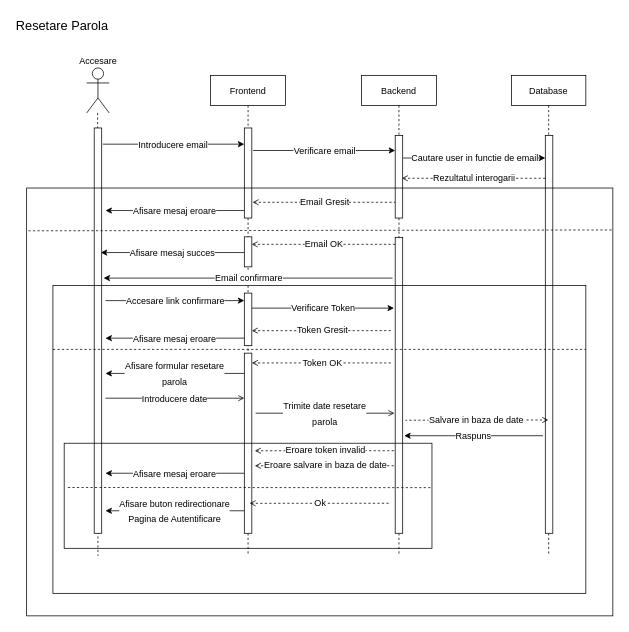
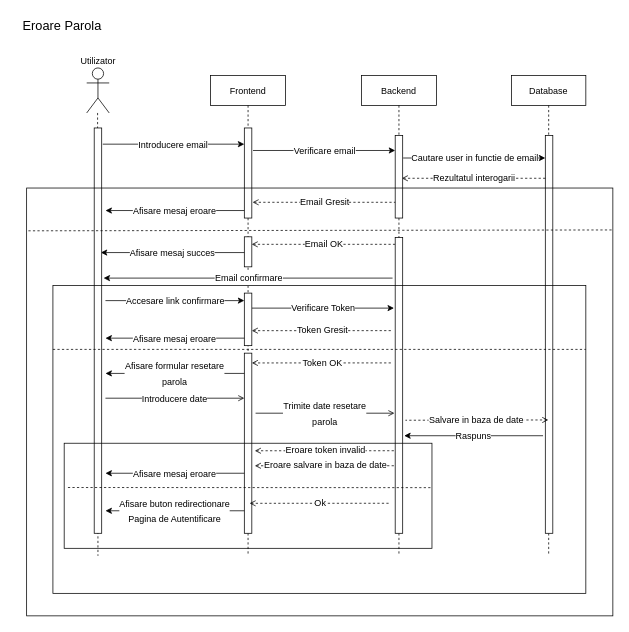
node "Resetare Parola": label "Resetare Parola" -> "Eroare Parola"
node "Accesare": label "Accesare" -> "Utilizator"
